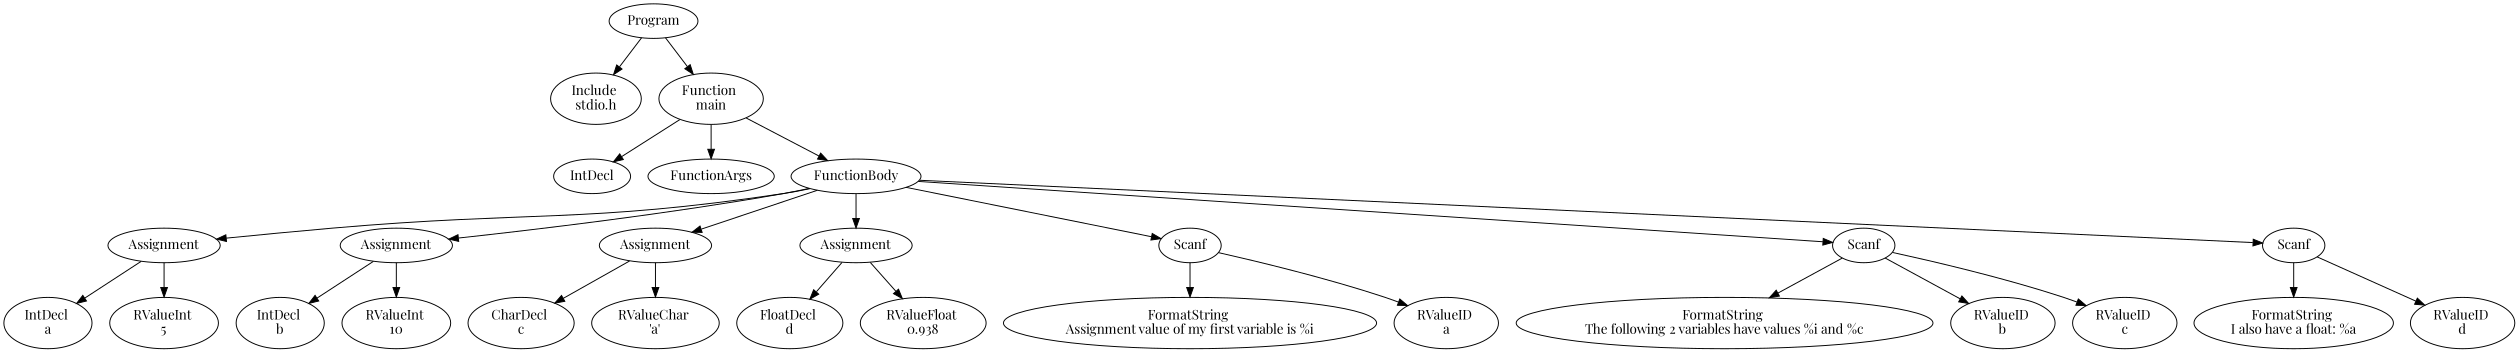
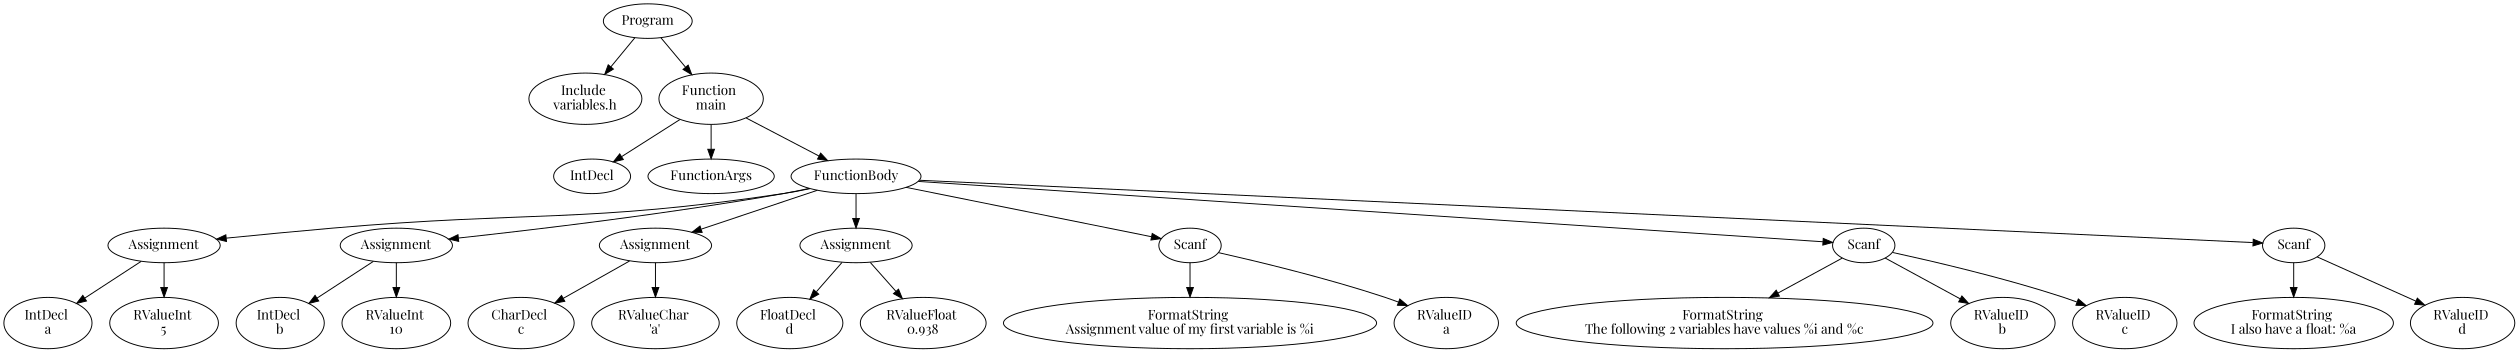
node "Include stdio.h": label "Include stdio.h" -> "Include variables.h"
